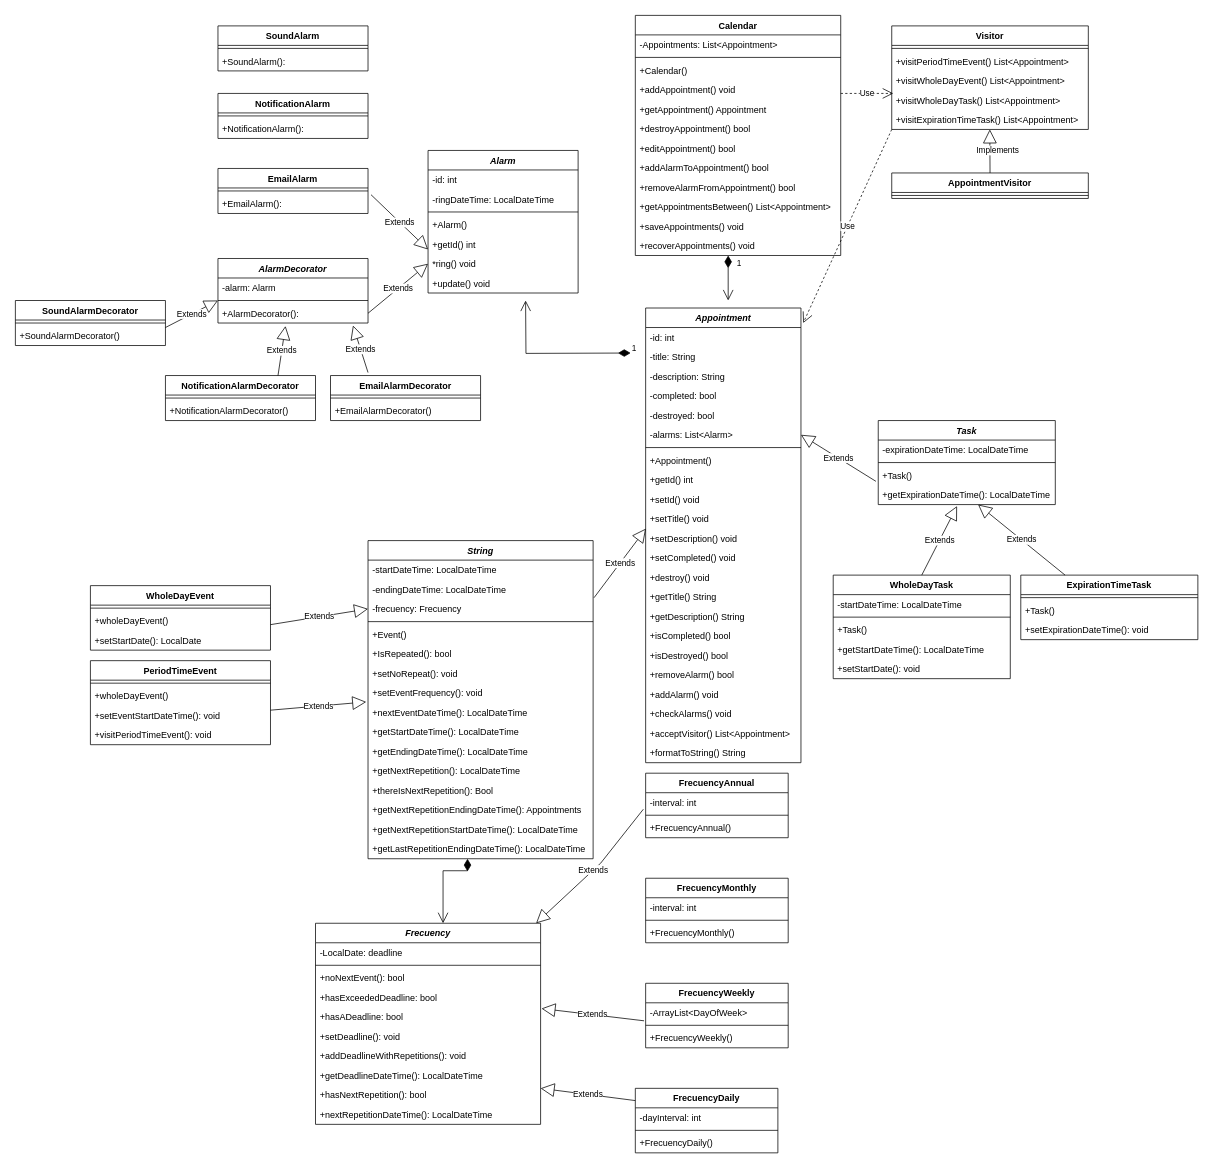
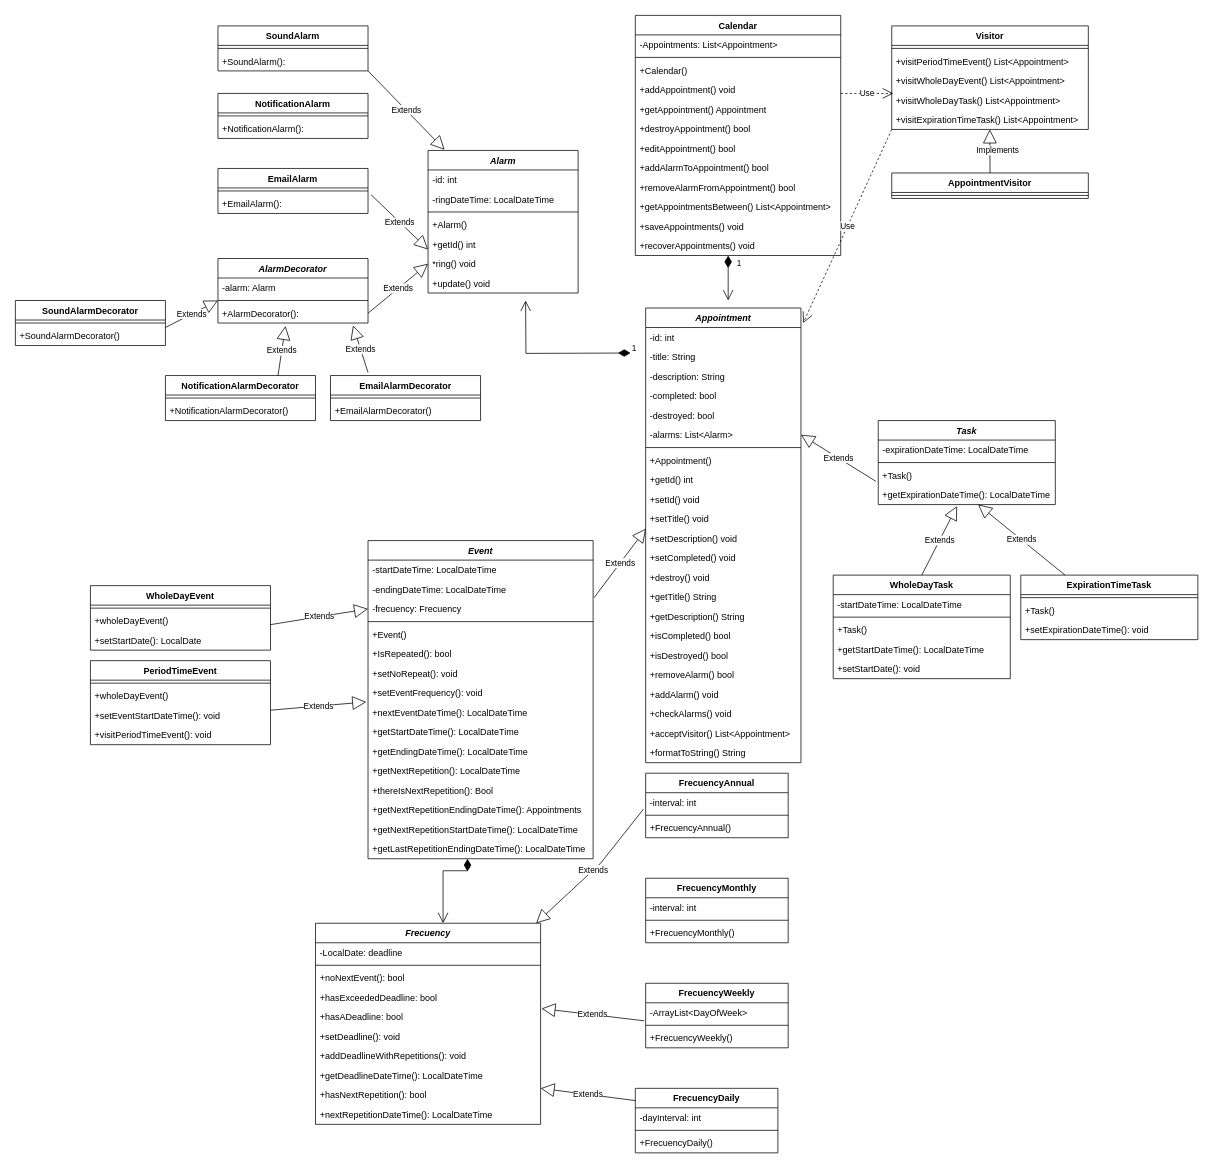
edge "SoundAlarm" -> "Alarm": added, label "Extends"
node "String": label "String" -> "Event"
